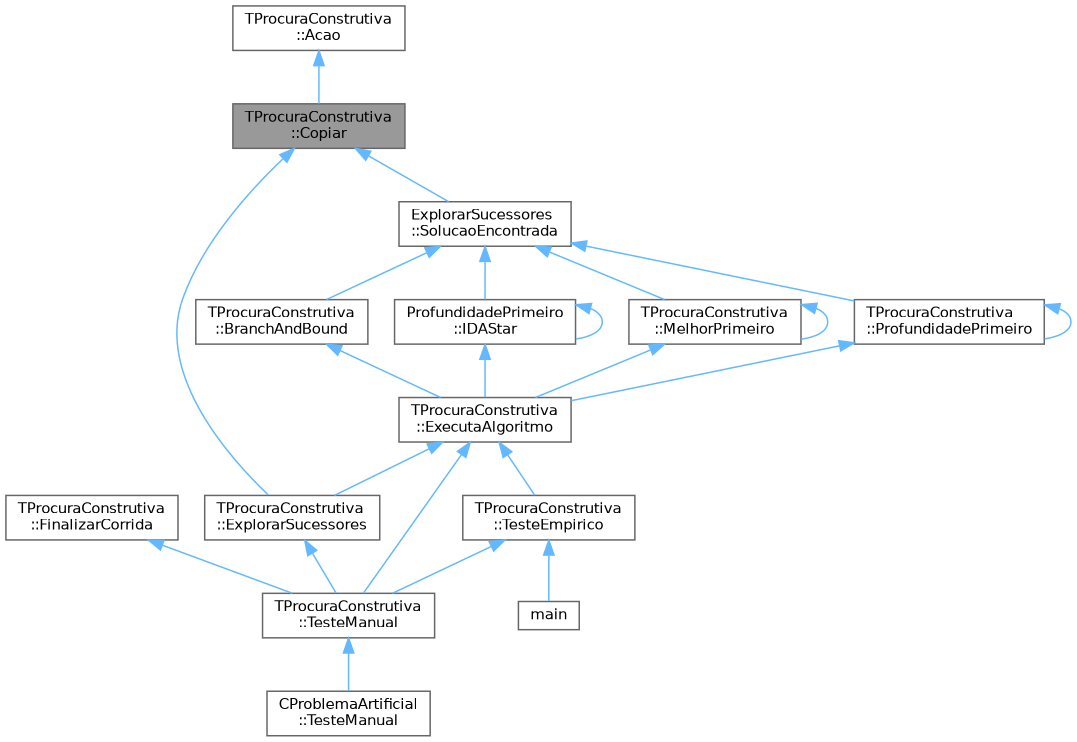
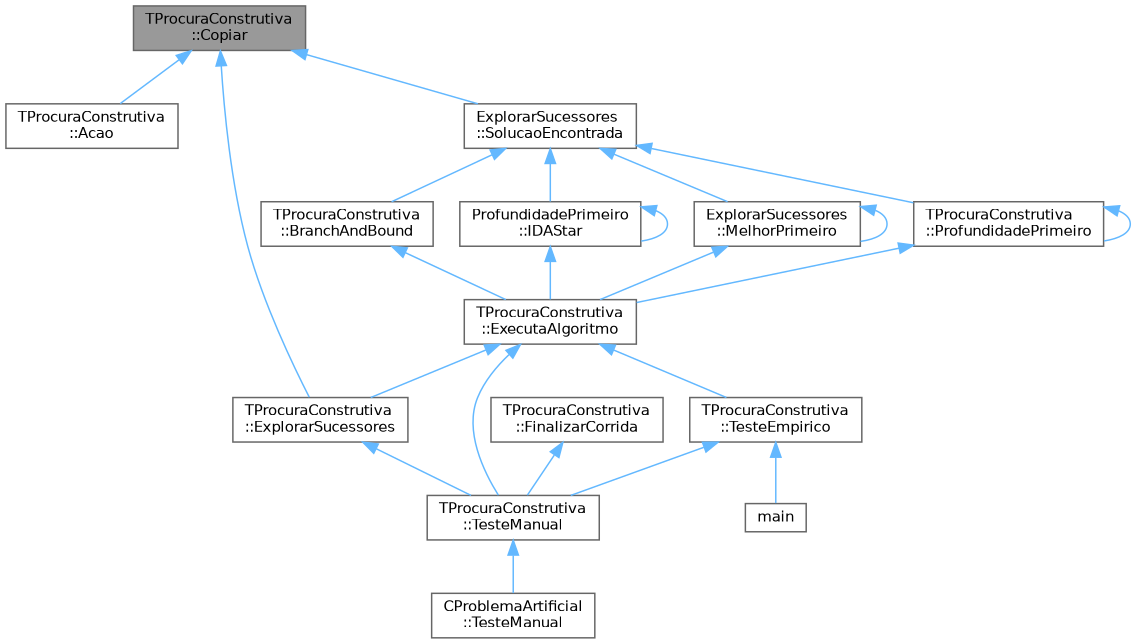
edge "TProcuraConstrutiva ::Copiar" -> "TProcuraConstrutiva ::Acao": reversed
node "TProcuraConstrutiva ::MelhorPrimeiro": label "TProcuraConstrutiva ::MelhorPrimeiro" -> "ExplorarSucessores ::MelhorPrimeiro"
